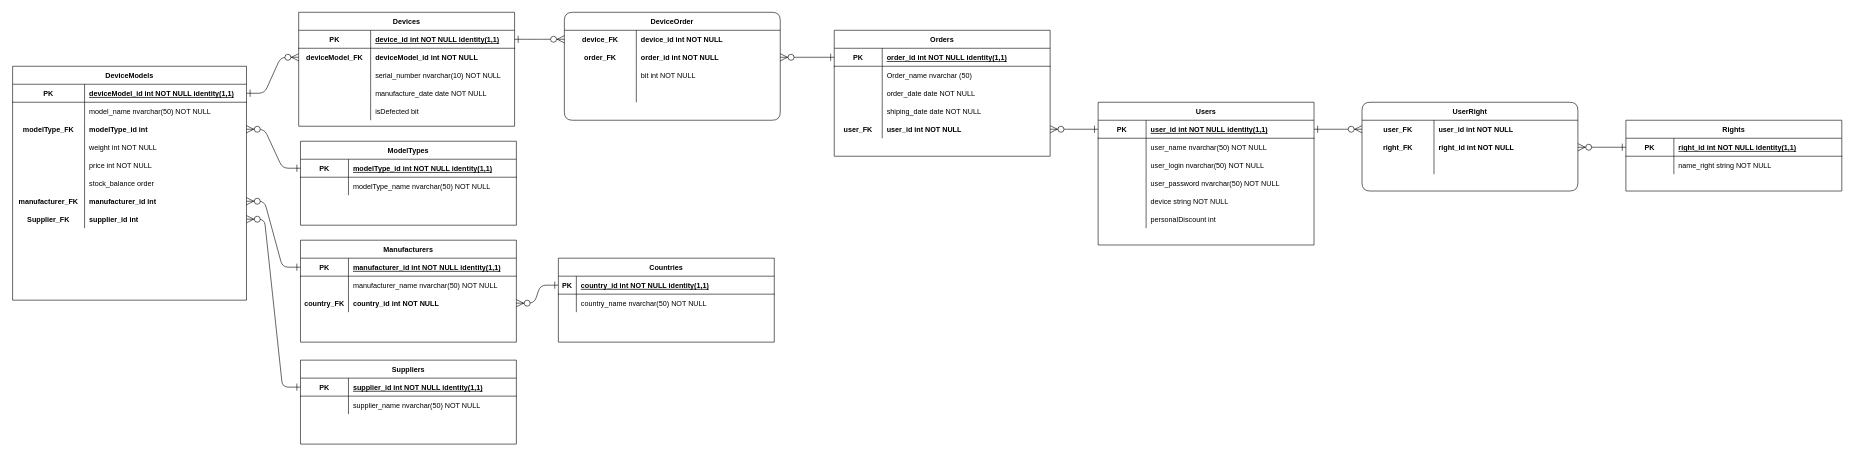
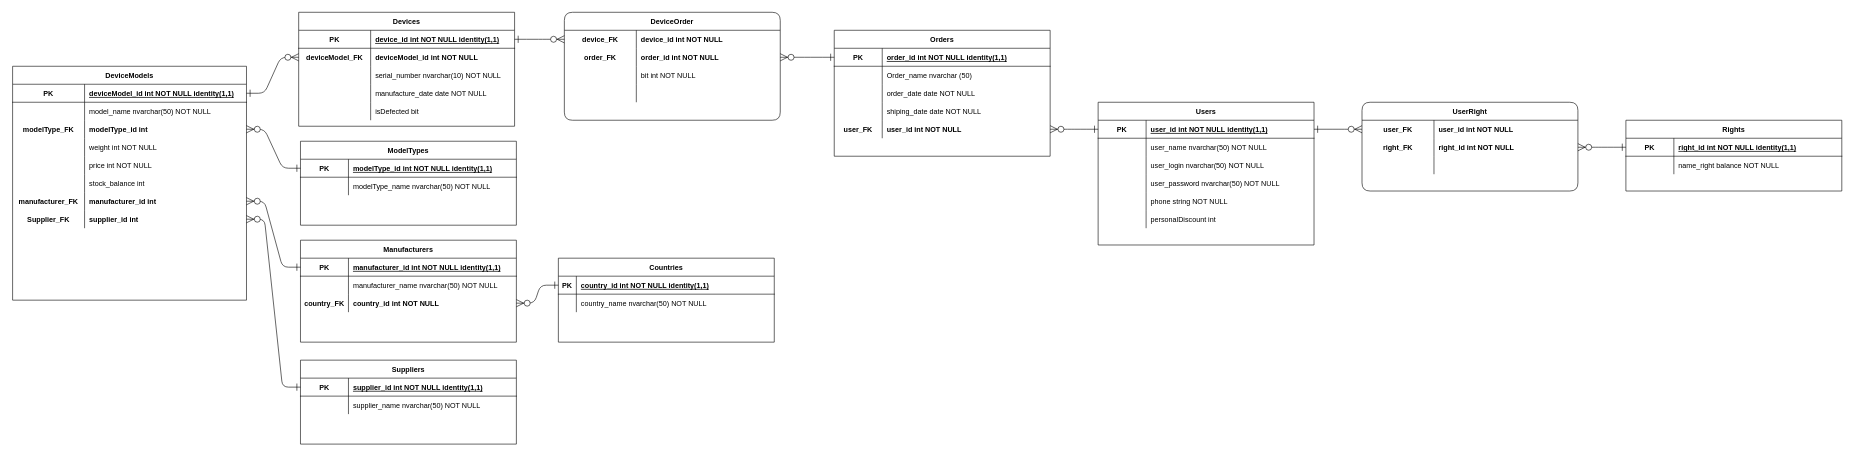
node "name_right string NOT NULL": label "name_right string NOT NULL" -> "name_right balance NOT NULL"
node "stock_balance order": label "stock_balance order" -> "stock_balance int"
node "device string NOT NULL": label "device string NOT NULL" -> "phone string NOT NULL"
